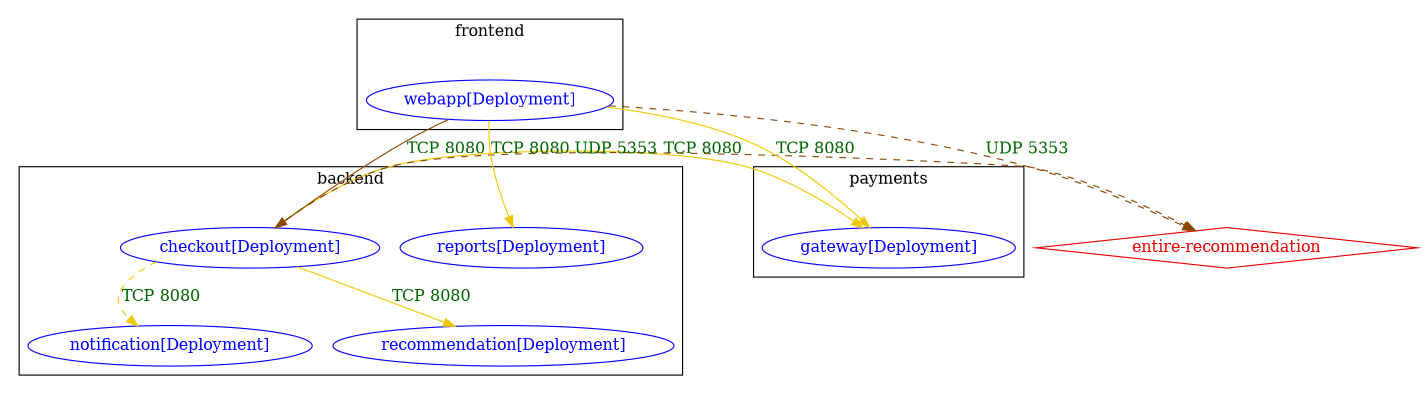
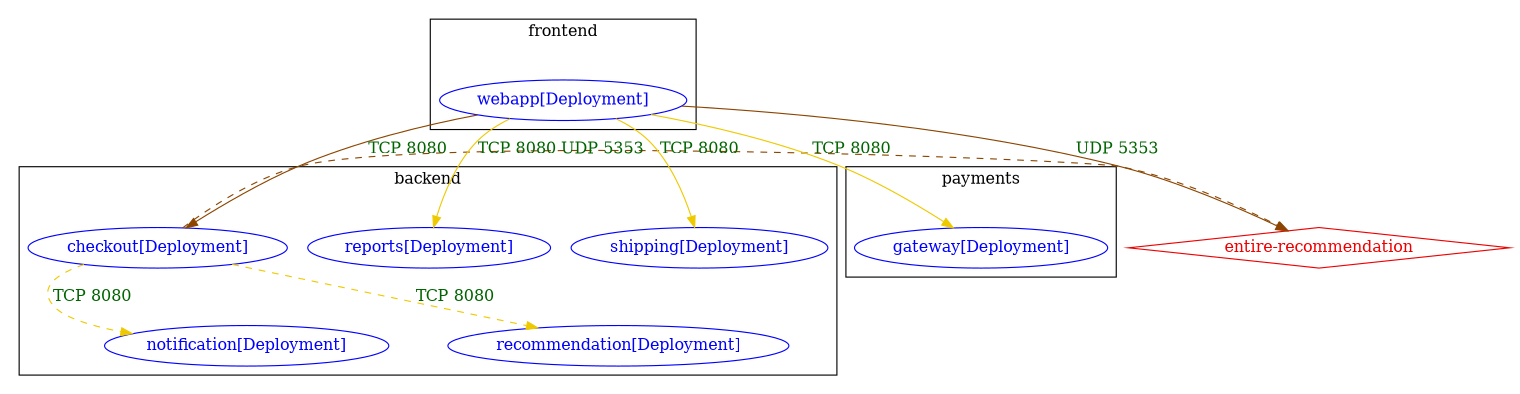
edge "webapp[Deployment]" -> "entire-recommendation": style dashed -> solid
edge "checkout[Deployment]" -> "gateway[Deployment]": removed, label "TCP 8080"
node "shipping[Deployment]": added
edge "checkout[Deployment]" -> "recommendation[Deployment]": style solid -> dashed
